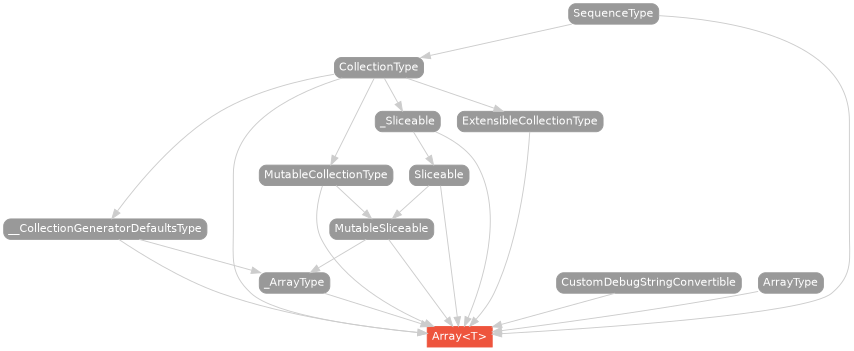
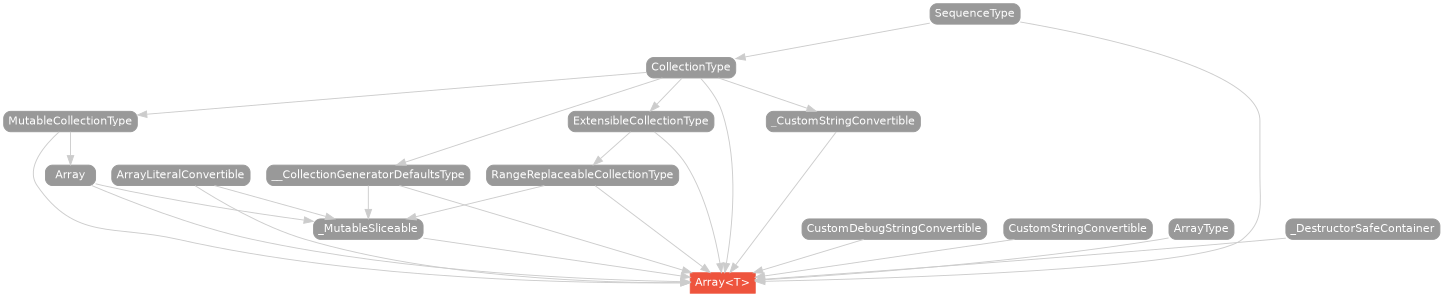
node "_Sliceable": label "_Sliceable" -> "_CustomStringConvertible"
node "ArrayLiteralConvertible": added
node "Sliceable": removed
node "RangeReplaceableCollectionType": added
node "MutableSliceable": label "MutableSliceable" -> "Array"
node "CustomStringConvertible": added
node "_DestructorSafeContainer": added
node "_ArrayType": label "_ArrayType" -> "_MutableSliceable"
